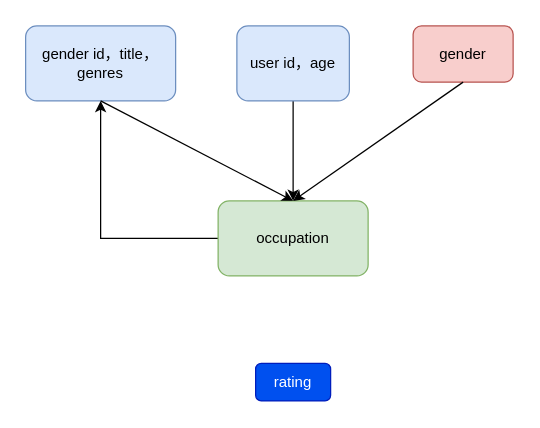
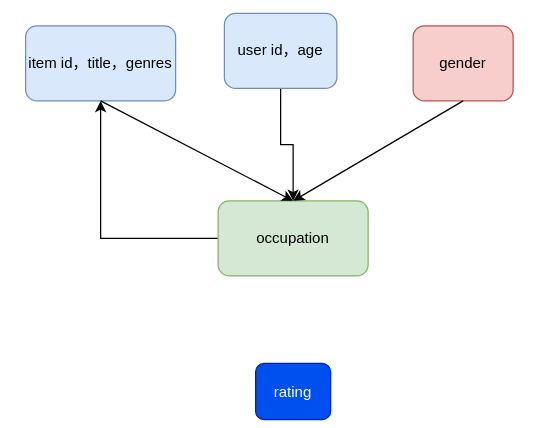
node "gender": size 100x56 -> 100x75
node "gender id，title，genres": label "gender id，title，genres" -> "item id，title，genres"
node "user id，age": moved (293, 63) -> (281, 51)
node "rating": size 75x38 -> 75x56
